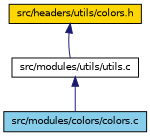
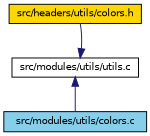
edge "src/modules/utils/utils.c" -> "src/headers/utils/colors.h": reversed
node "src/modules/colors/colors.c": label "src/modules/colors/colors.c" -> "src/modules/utils/colors.c"
